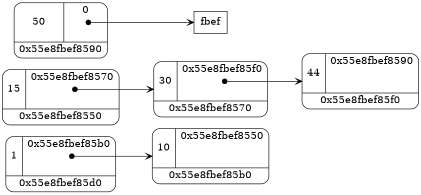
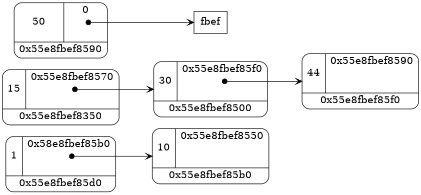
node "30": text "0x55e8fbef8570" -> "0x55e8fbef8500"
node "15": text "0x55e8fbef8550" -> "0x55e8fbef8350"
node "1": text "0x55e8fbef85b0" -> "0x58e8fbef85b0"
